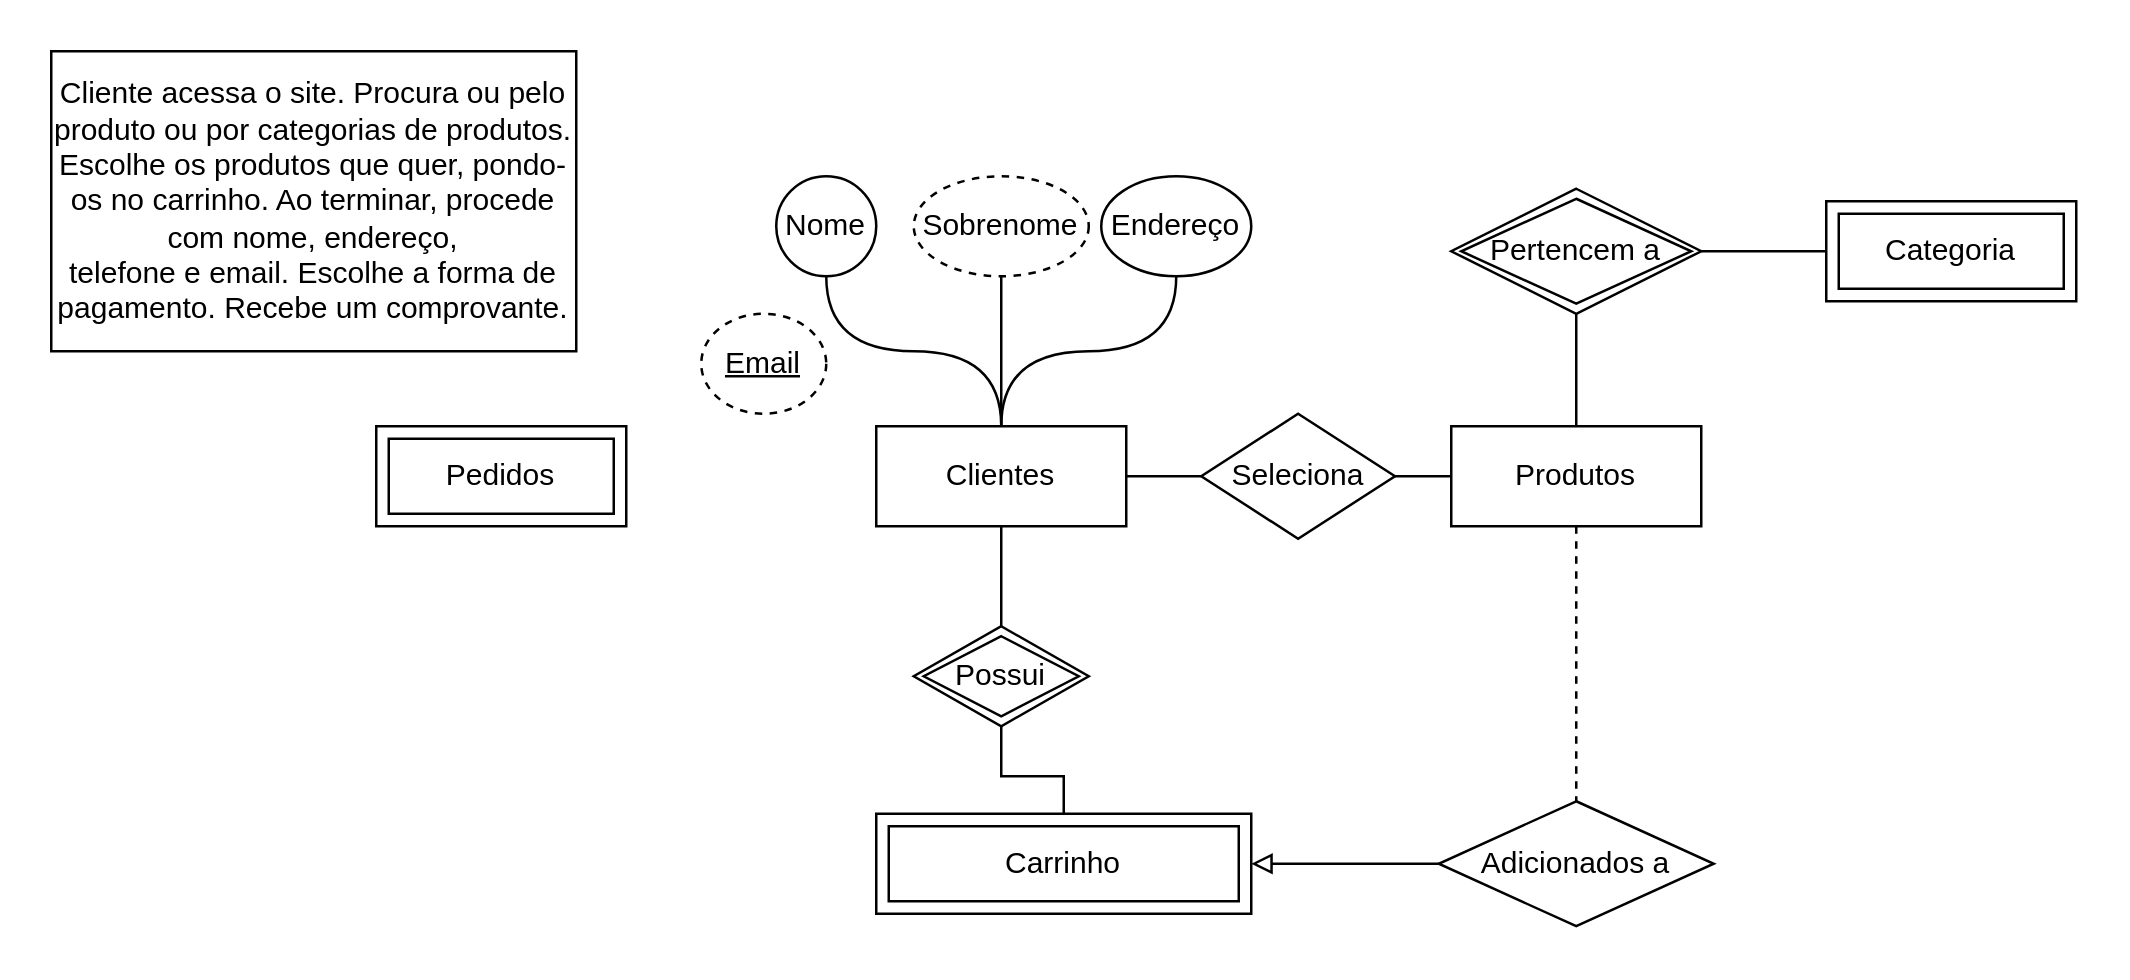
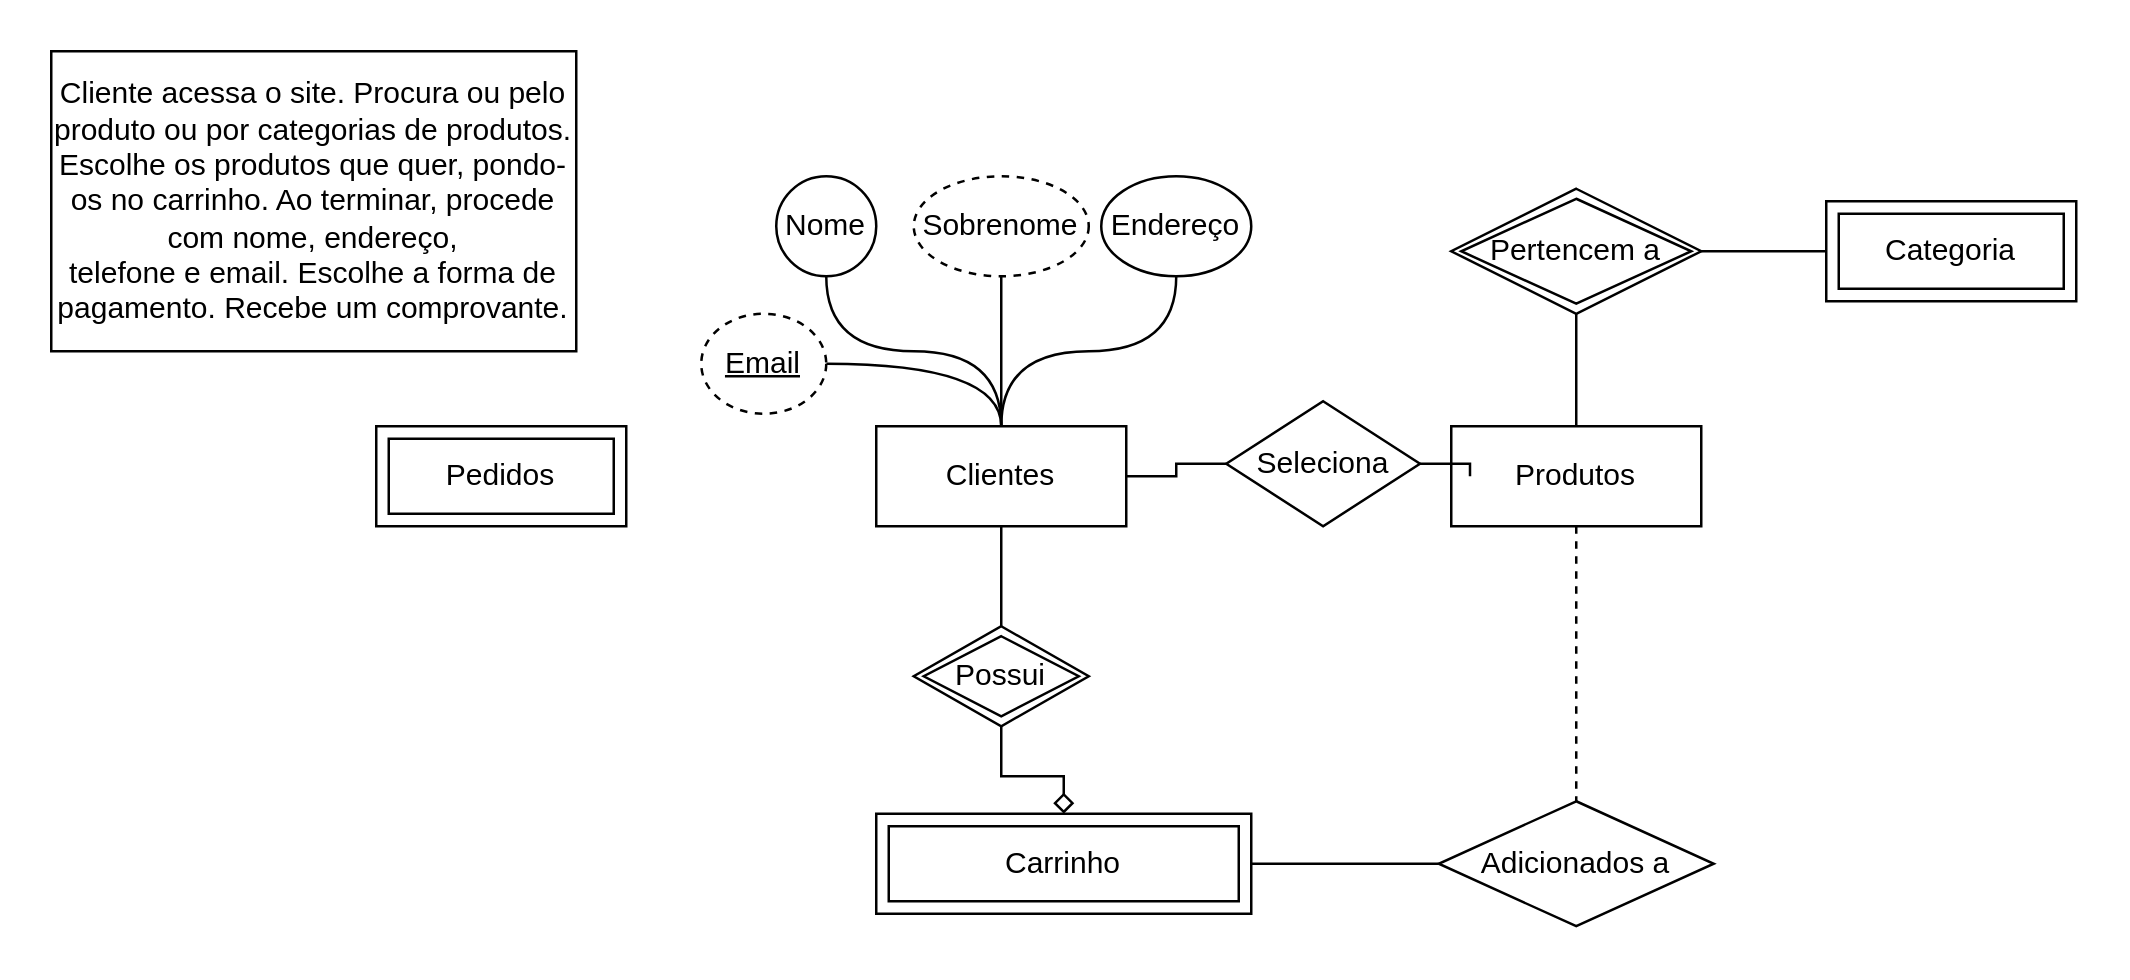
edge "Email" -- "Clientes": added
node "Seleciona": moved (1298, 476) -> (1323, 464)
edge "Possui" -- "Carrinho": arrowhead none -> diamond
edge "Adicionados a" -> "Carrinho": arrowhead block -> none
